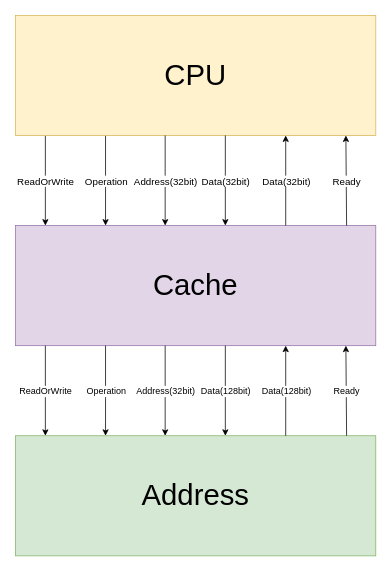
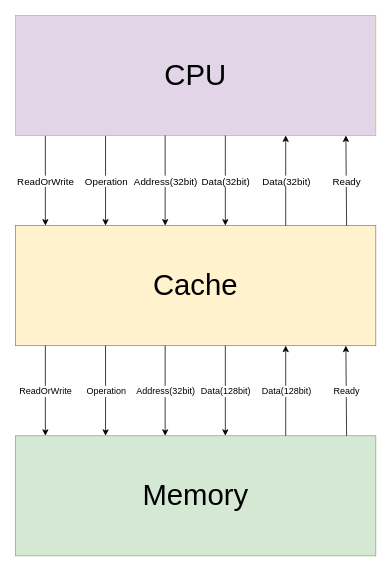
node "CPU": fillcolor #fff2cc -> #e1d5e7
node "Cache": fillcolor #e1d5e7 -> #fff2cc
node "Address": label "Address" -> "Memory"
